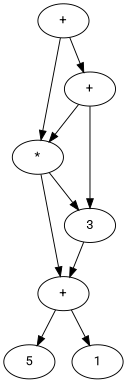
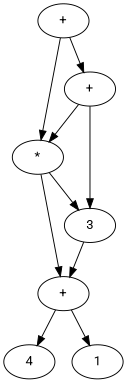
node "5": label "5" -> "4"
